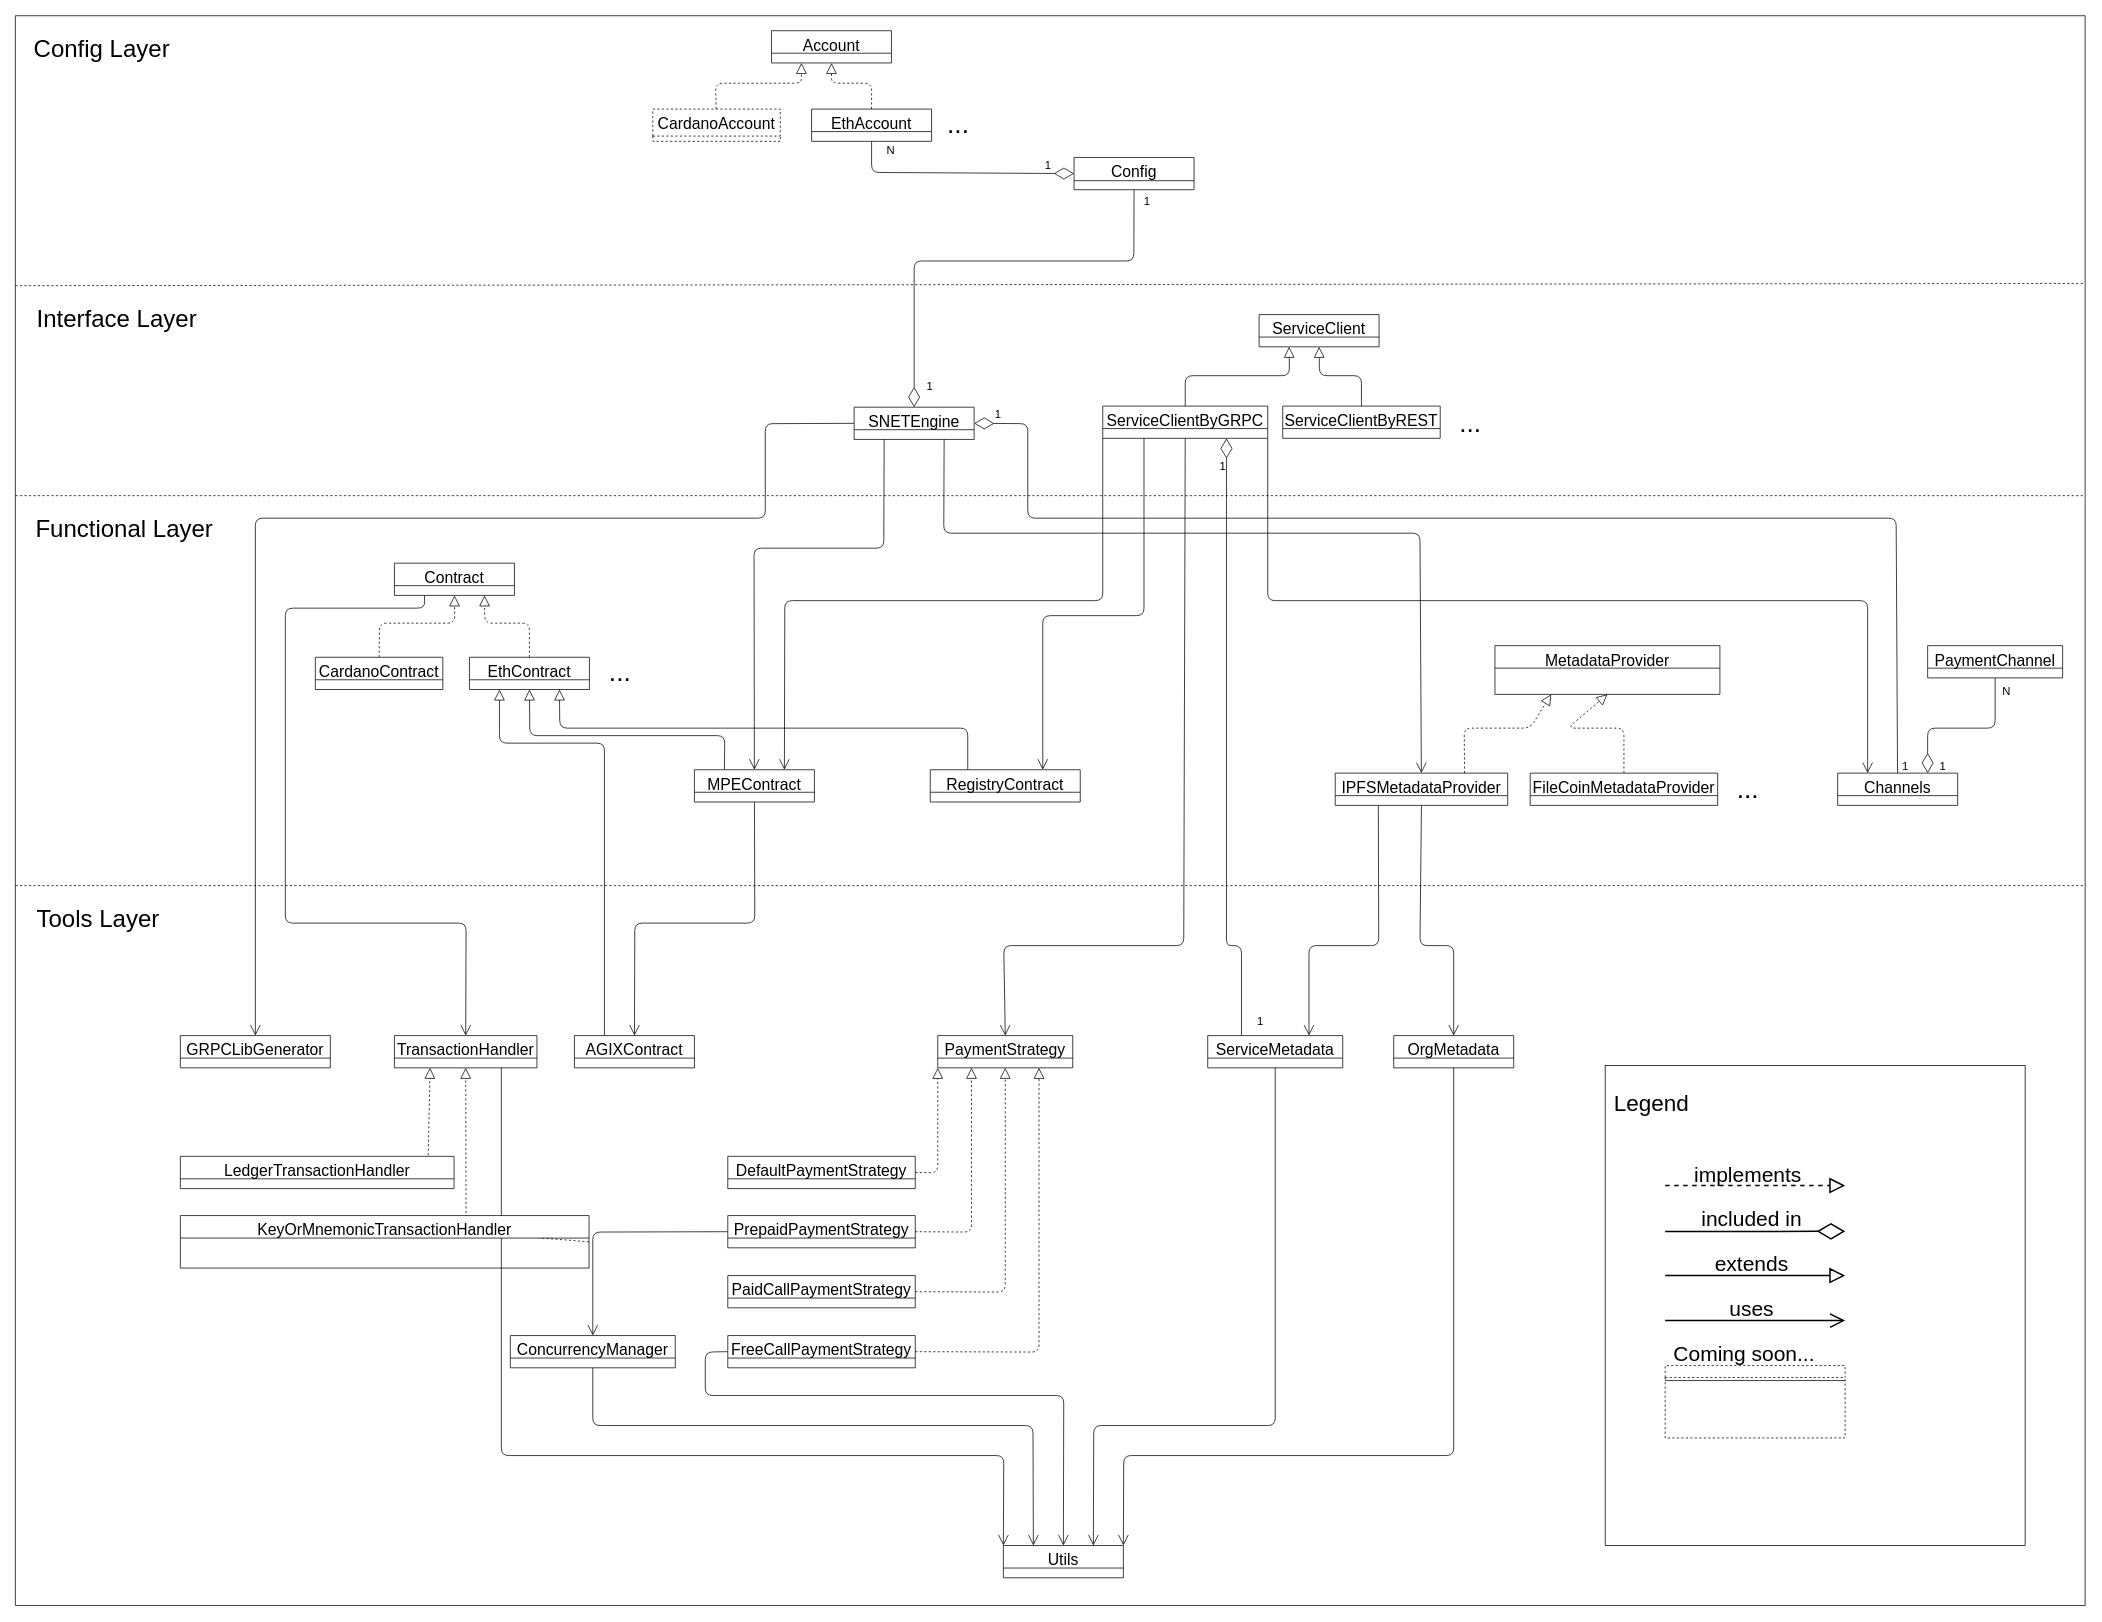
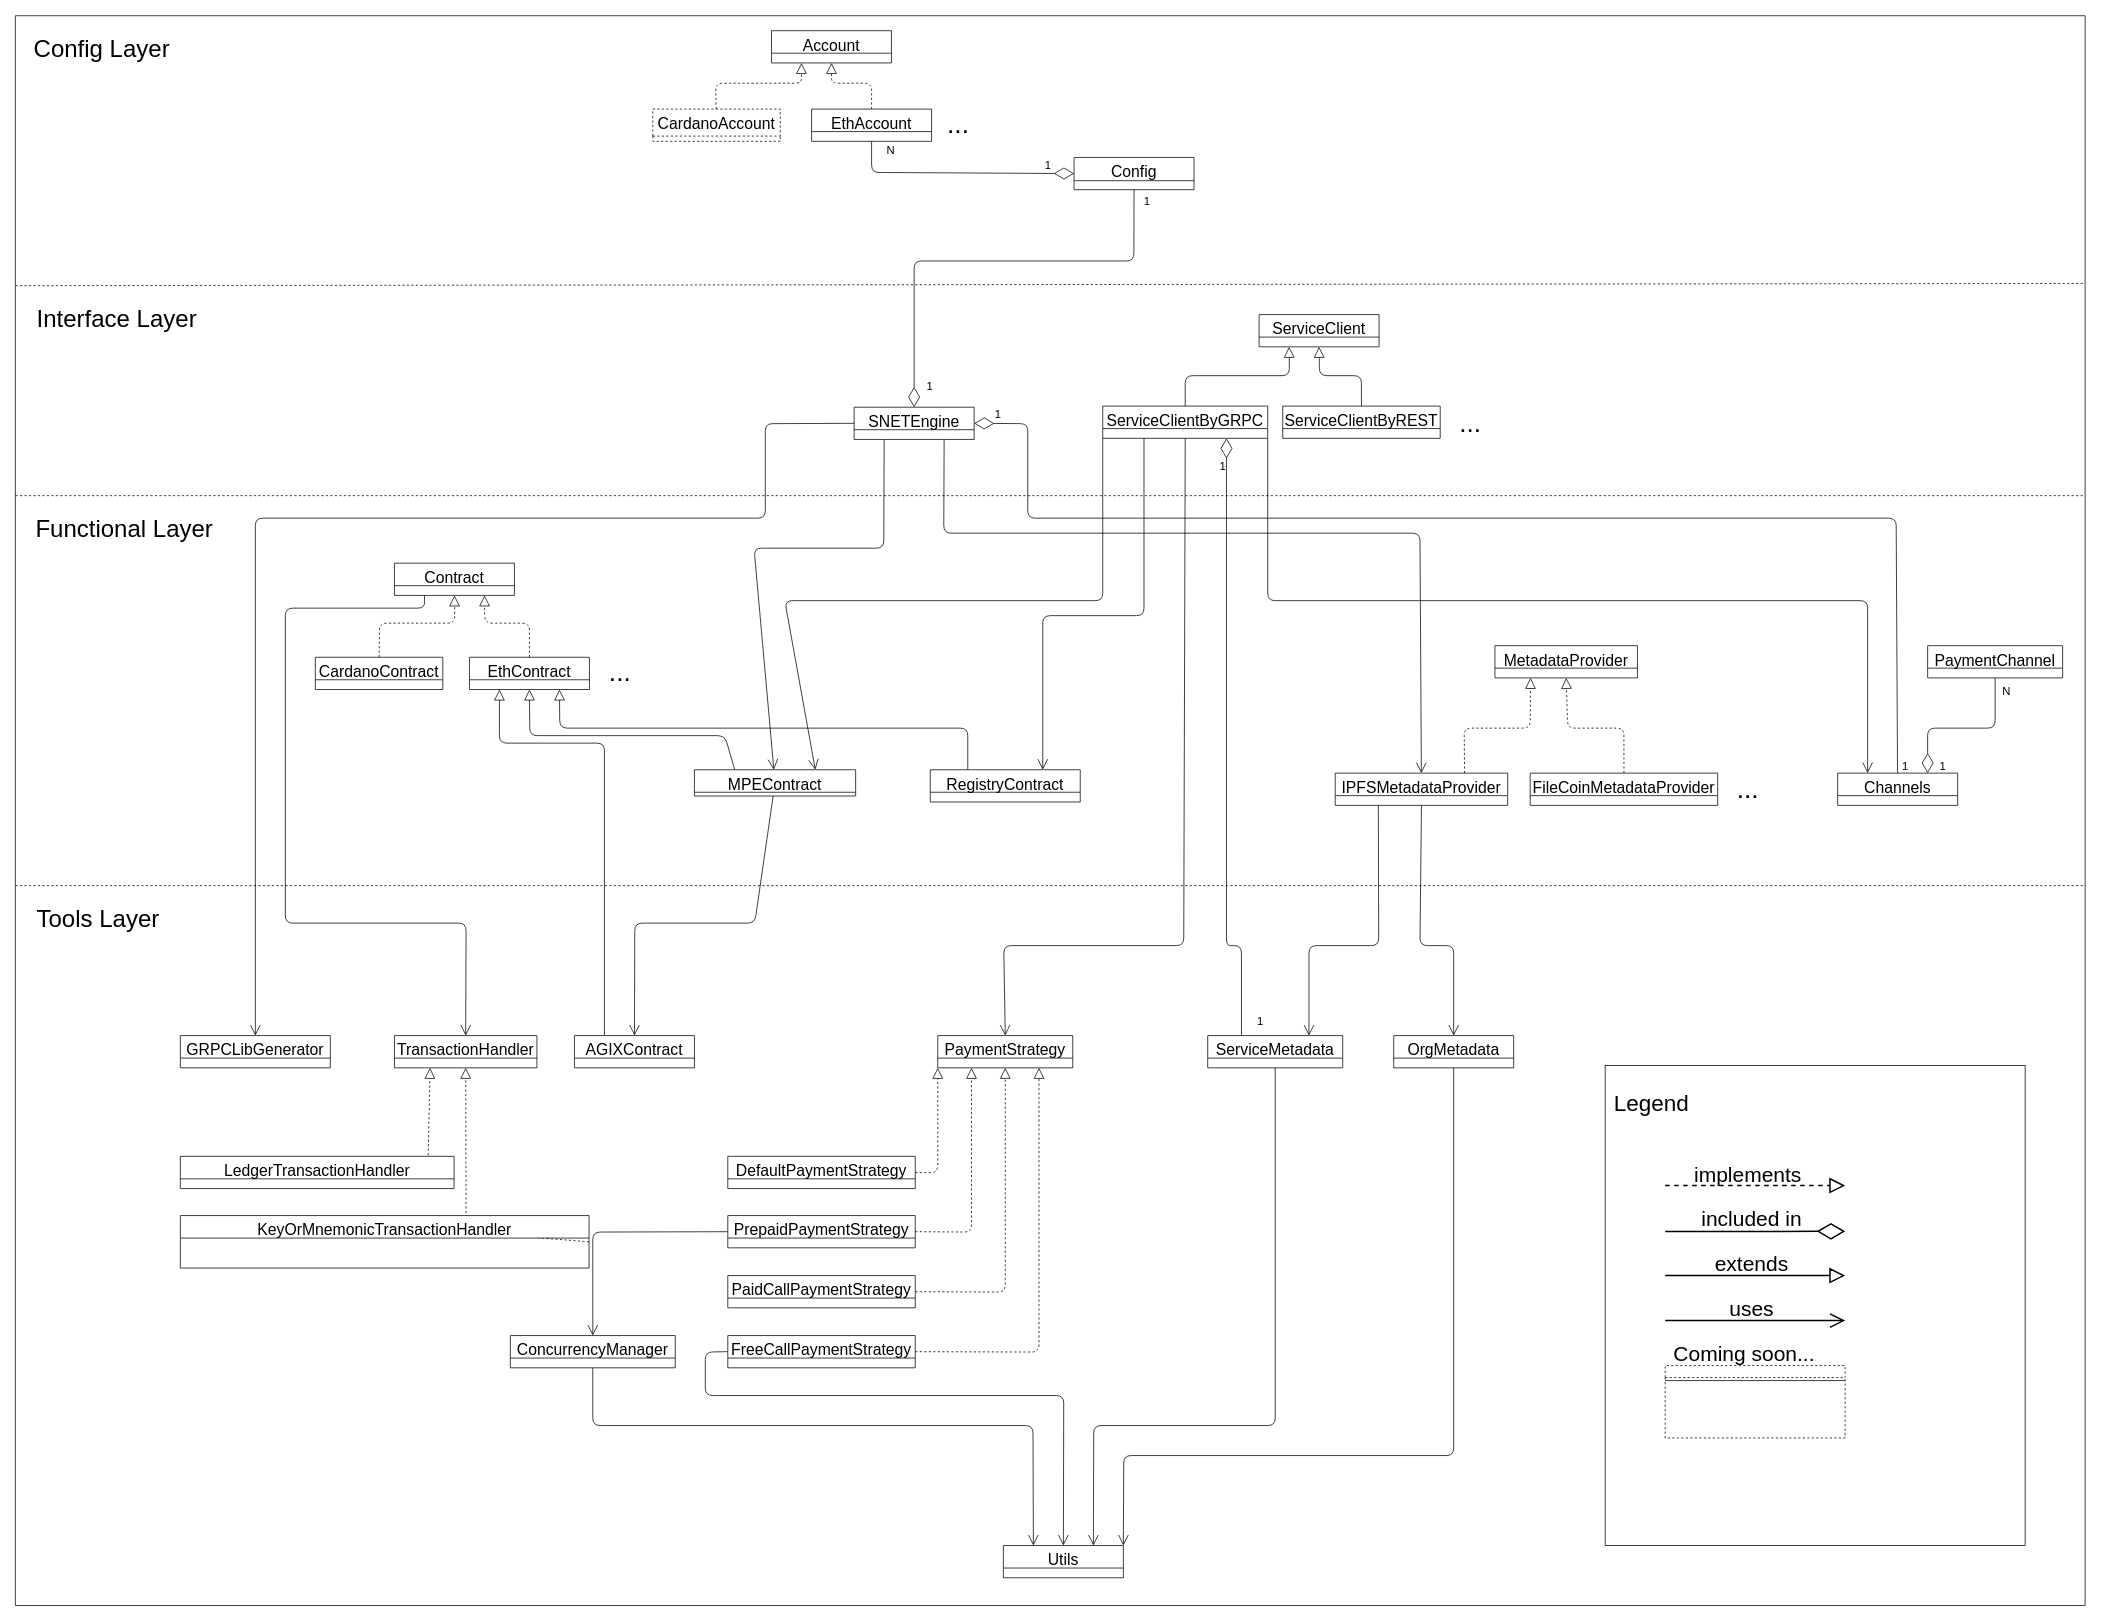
node "MetadataProvider": size 225x49 -> 143x32
node "MPEContract": size 120x32 -> 161x26
edge "TransactionHandler" -> "Utils": removed
